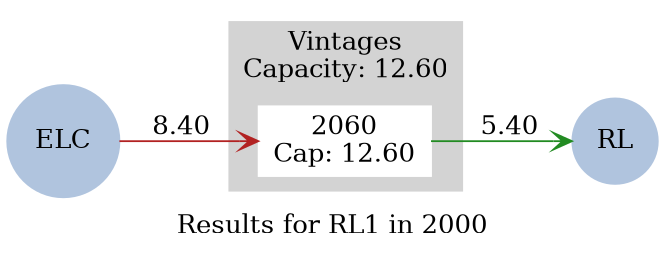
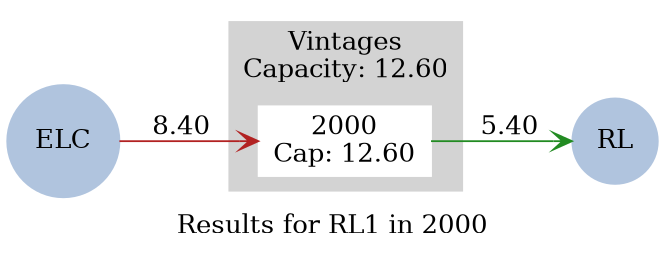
node "2060 Cap: 12.60": label "2060 Cap: 12.60" -> "2000 Cap: 12.60"
